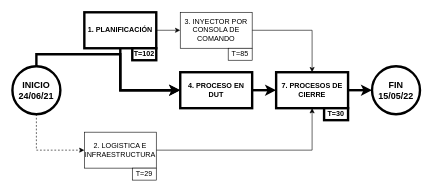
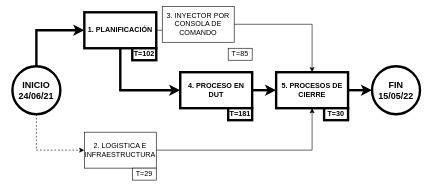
node "3. INYECTOR POR CONSOLA DE COMANDO": moved (216, 30) -> (198, 24)
edge "INICIO 24/06/21" -> "4. PROCESO EN DUT": now "INICIO 24/06/21" -> "1. PLANIFICACIÓN"
node "7. PROCESOS DE CIERRE": label "7. PROCESOS DE CIERRE" -> "5. PROCESOS DE CIERRE"
node "T=181": added
